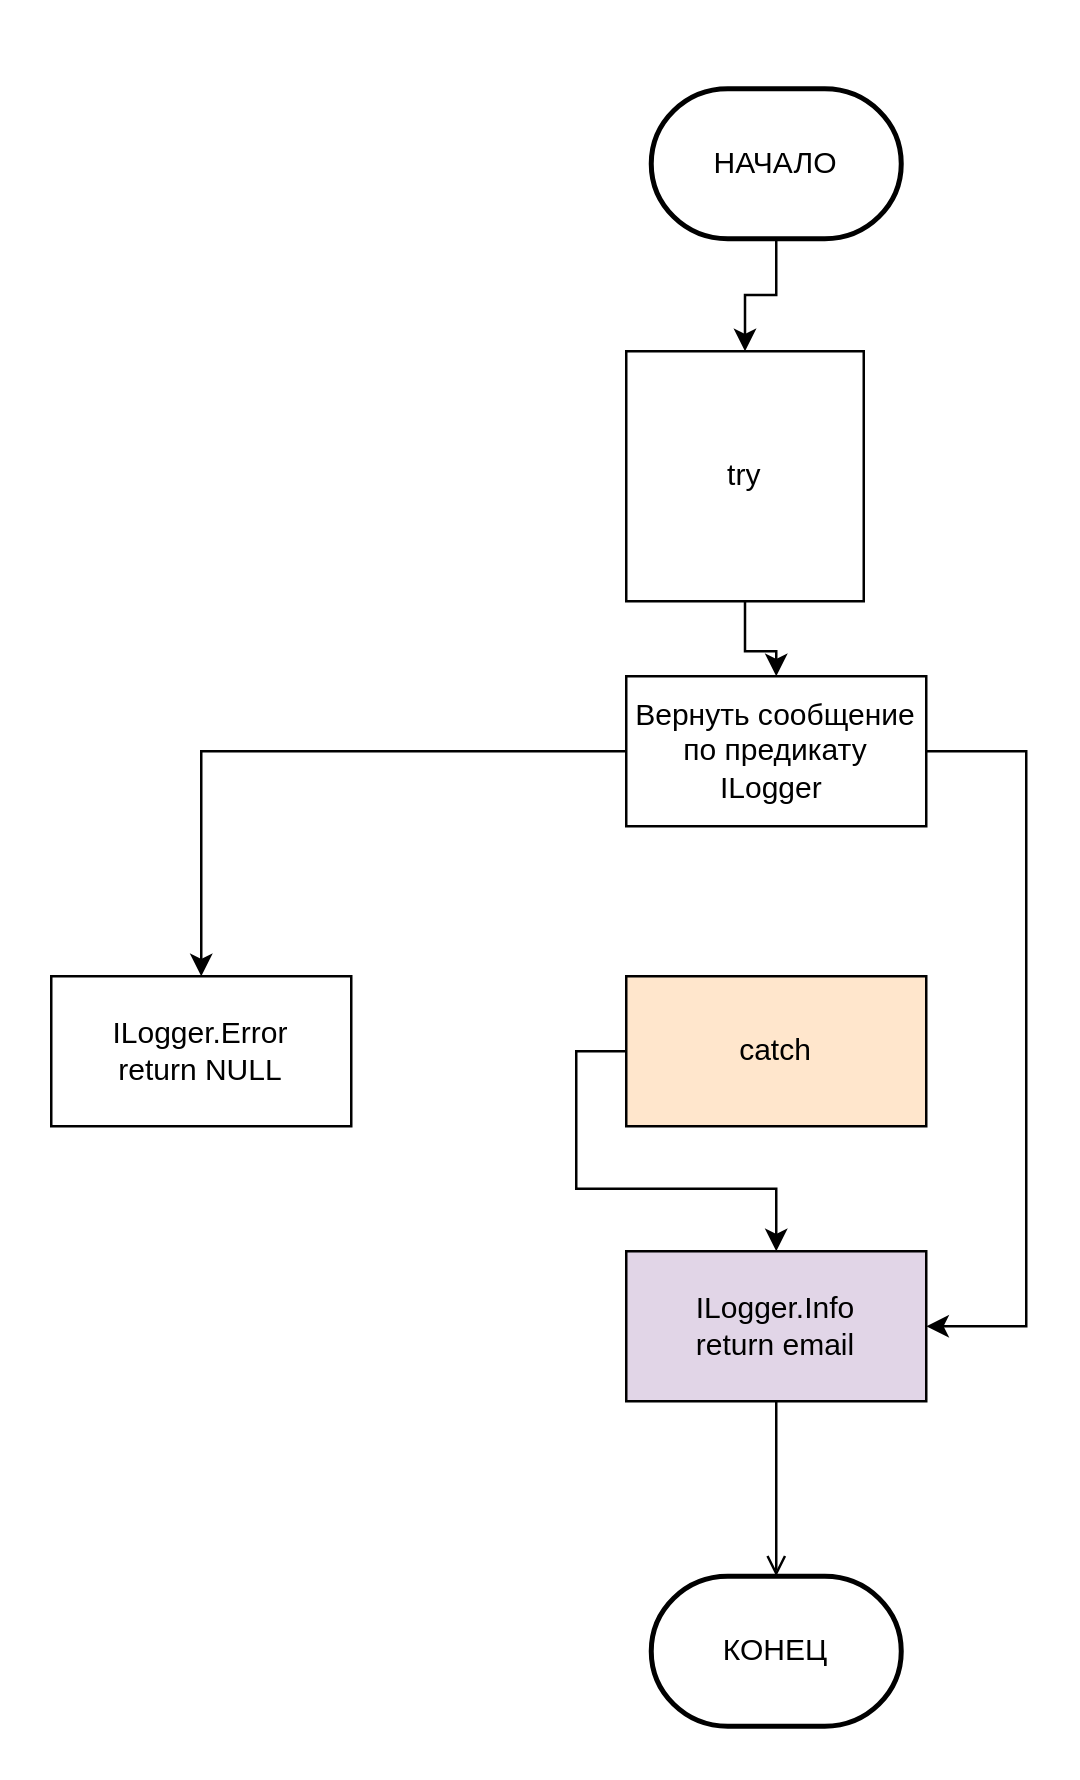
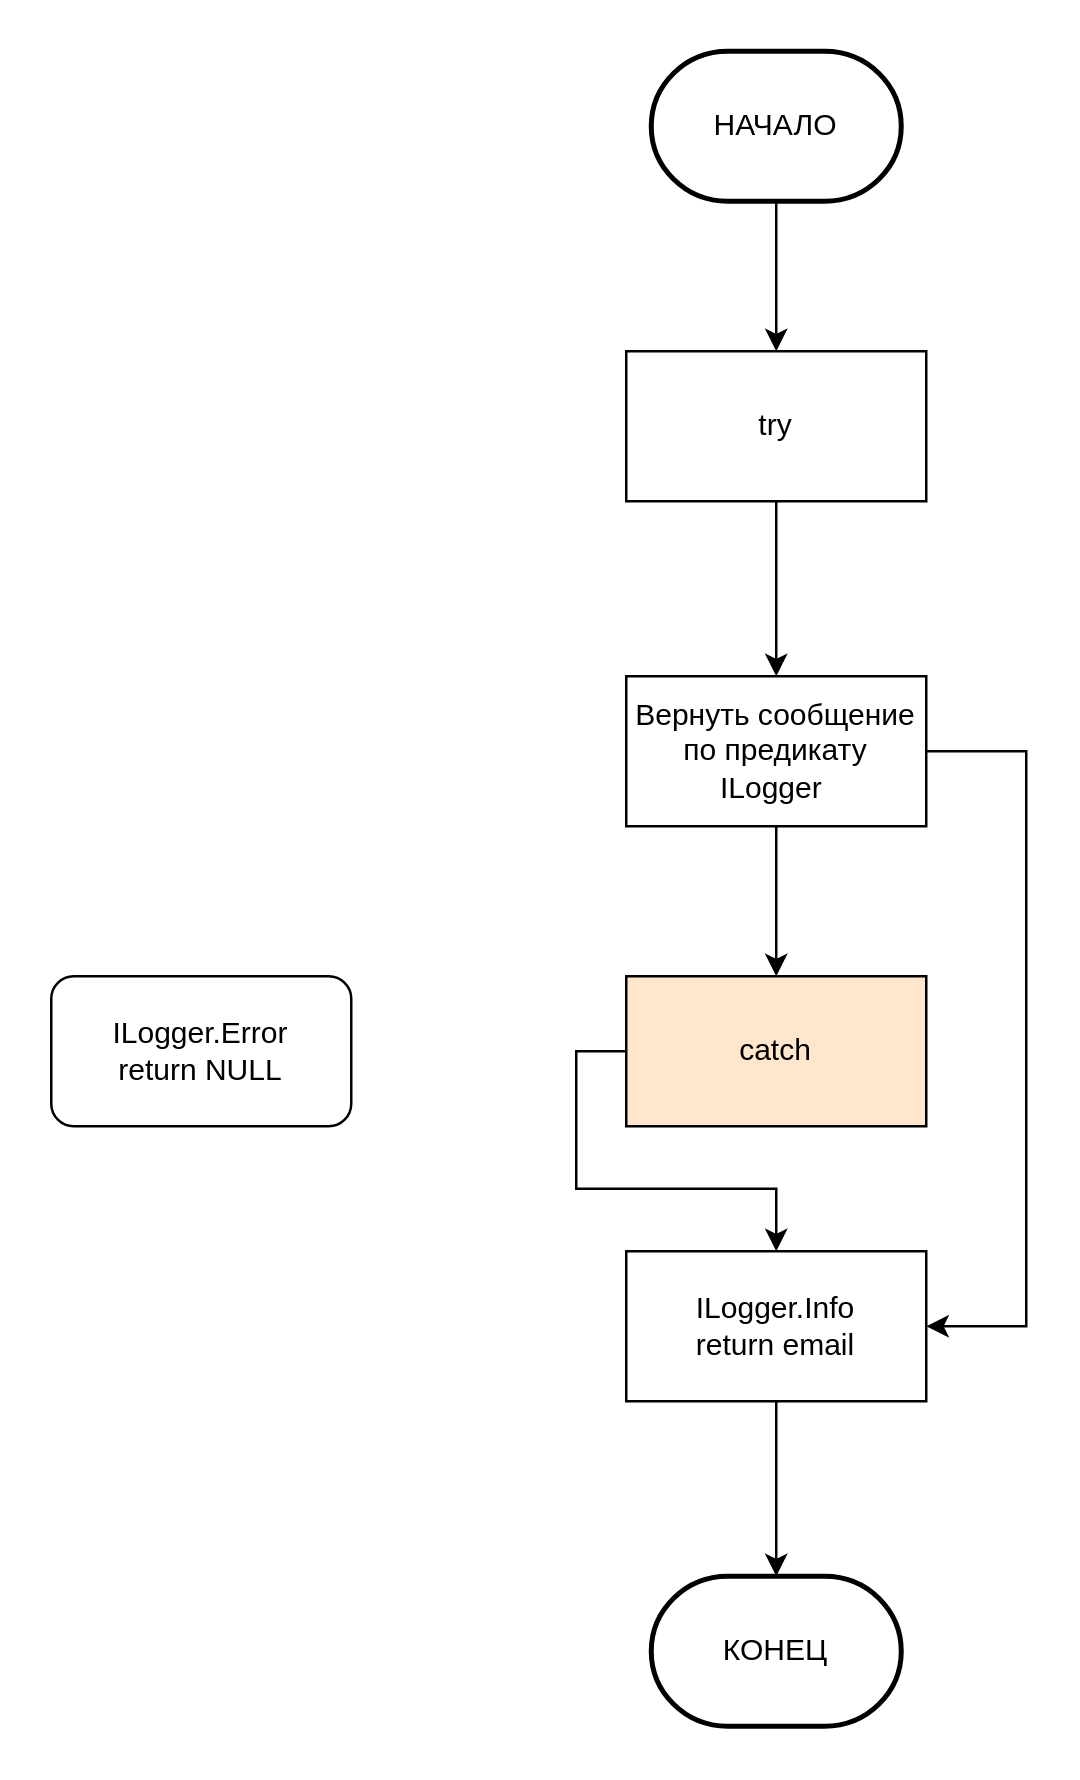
node "НАЧАЛО": moved (776, 164) -> (776, 126)
node "try": size 238x250 -> 300x150
edge "Вернуть сообщение по предикату ILogger" -> "ILogger.Error return NULL": now "Вернуть сообщение по предикату ILogger" -> "catch"
node "ILogger.Error return NULL": shape rectangle -> rounded rectangle
node "ILogger.Info return email": fillcolor #e1d5e7 -> #ffffff
edge "ILogger.Info return email" -> "КОНЕЦ": arrowhead open -> classic
